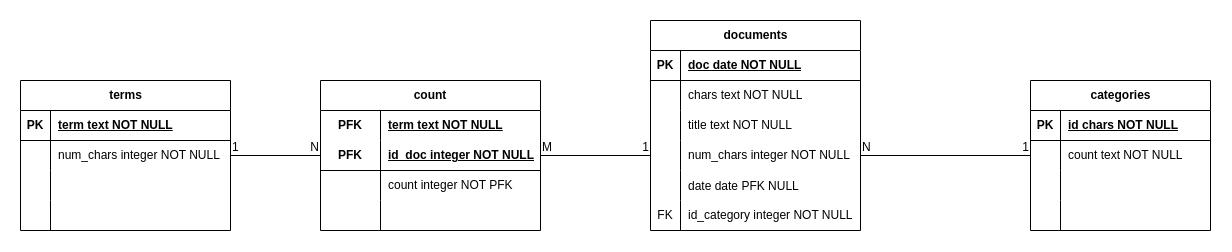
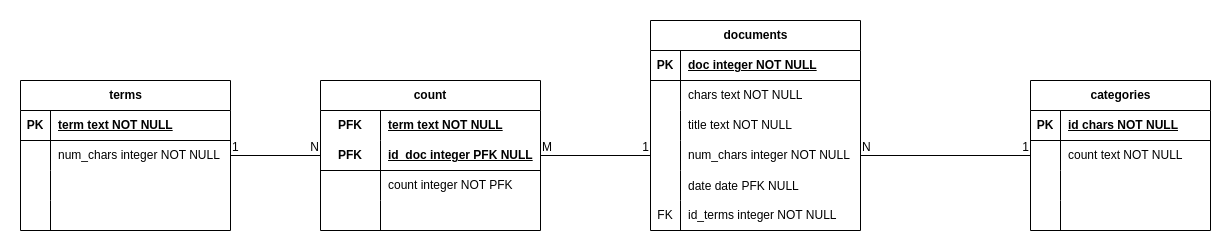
node "doc date NOT NULL": label "doc date NOT NULL" -> "doc integer NOT NULL"
node "id_doc integer NOT NULL": label "id_doc integer NOT NULL" -> "id_doc integer PFK NULL"
node "id_category integer NOT NULL": label "id_category integer NOT NULL" -> "id_terms integer NOT NULL"
